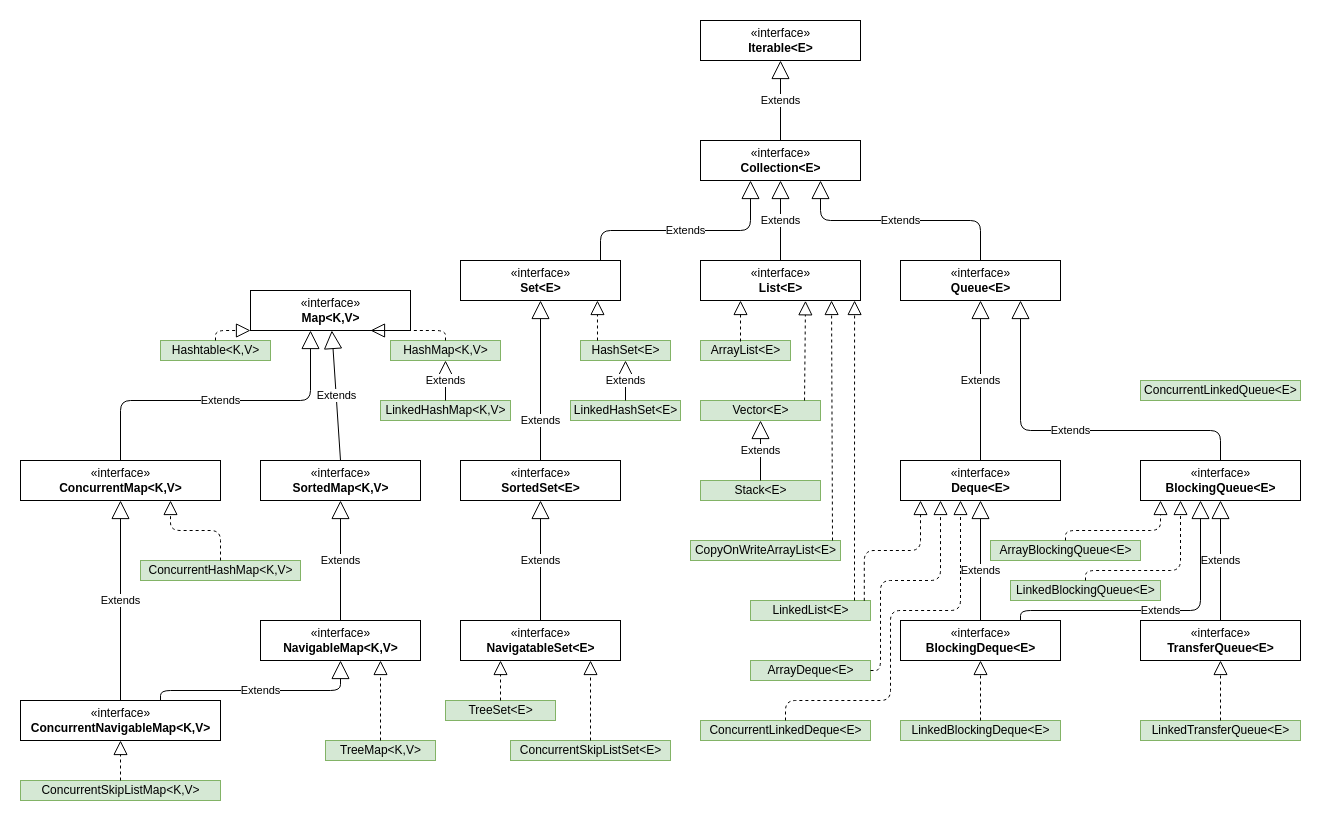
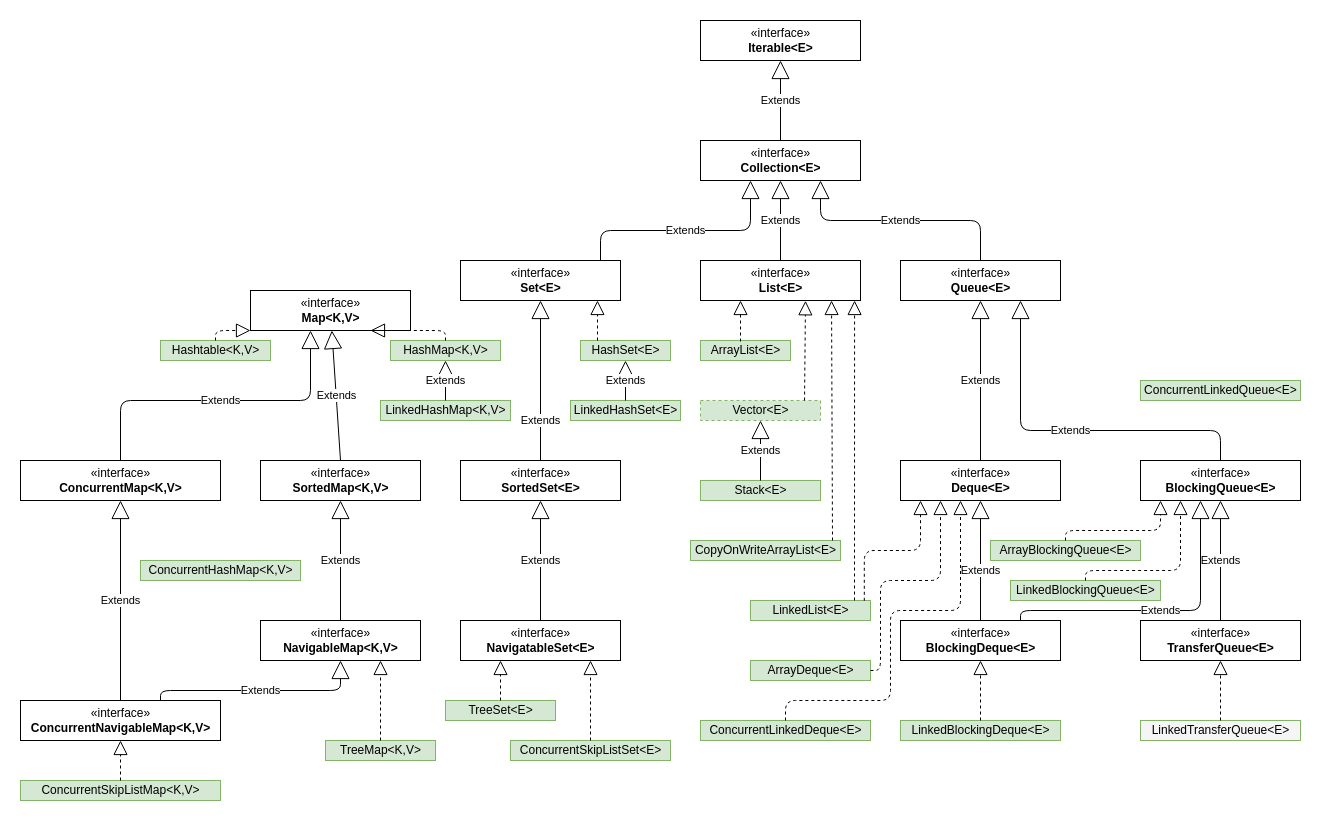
node "Vector<E>": style solid -> dashed
edge "ConcurrentHashMap<K,V>" -> "«interface» ConcurrentMap<K,V>": removed
node "LinkedTransferQueue<E>": fillcolor #d5e8d4 -> #f5f5f5
